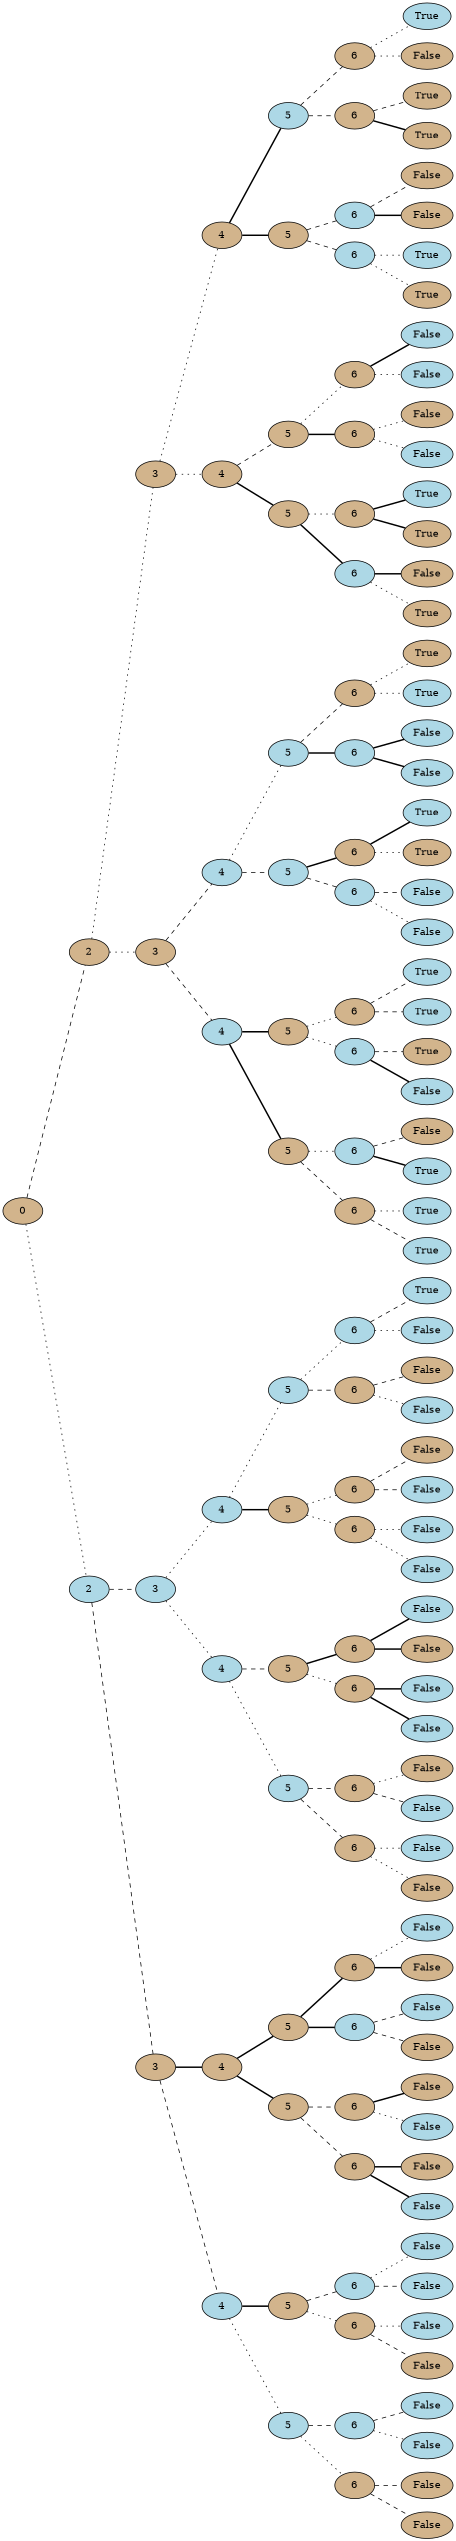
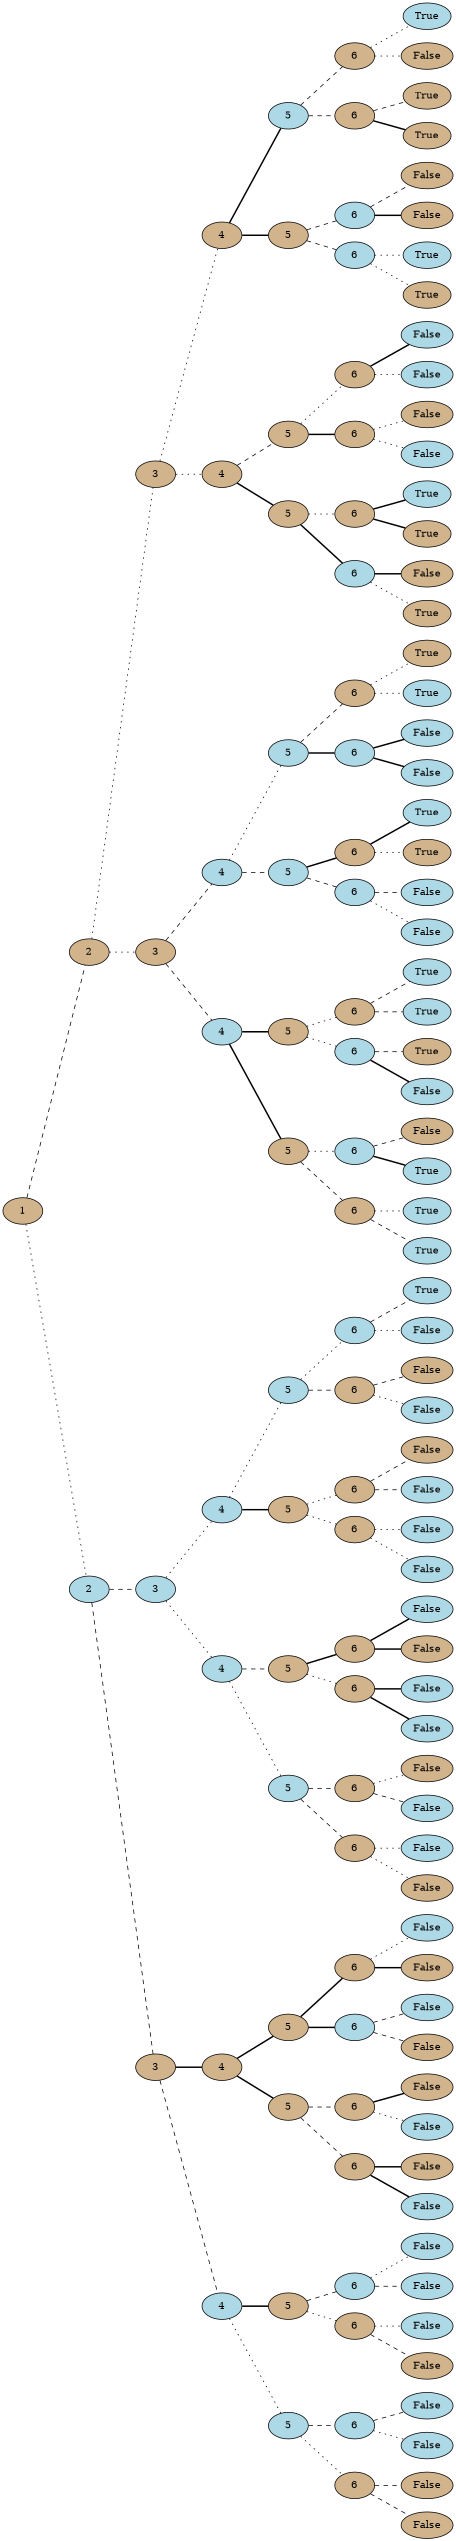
node "0": label "0" -> "1"
